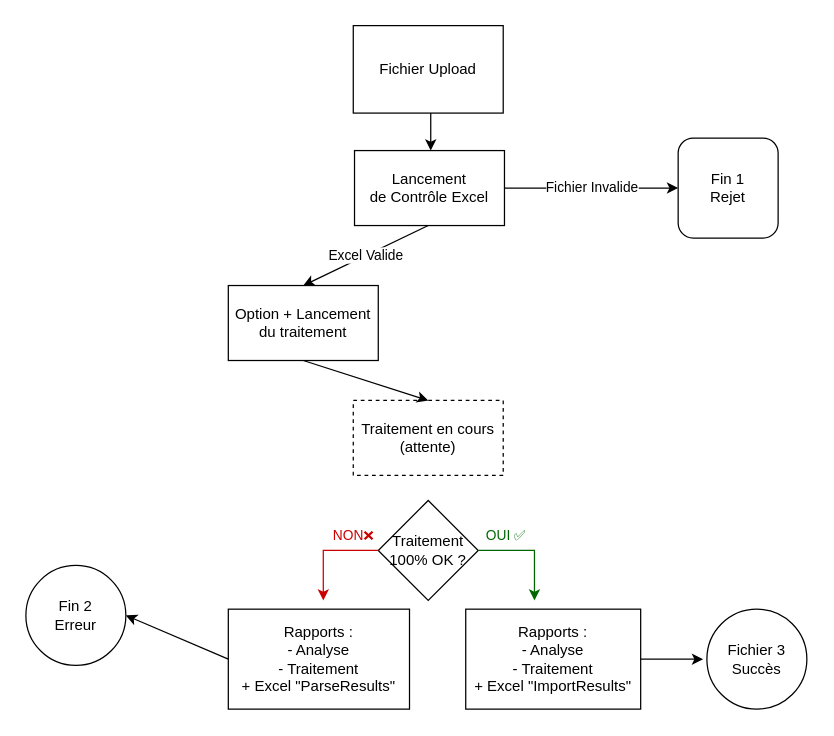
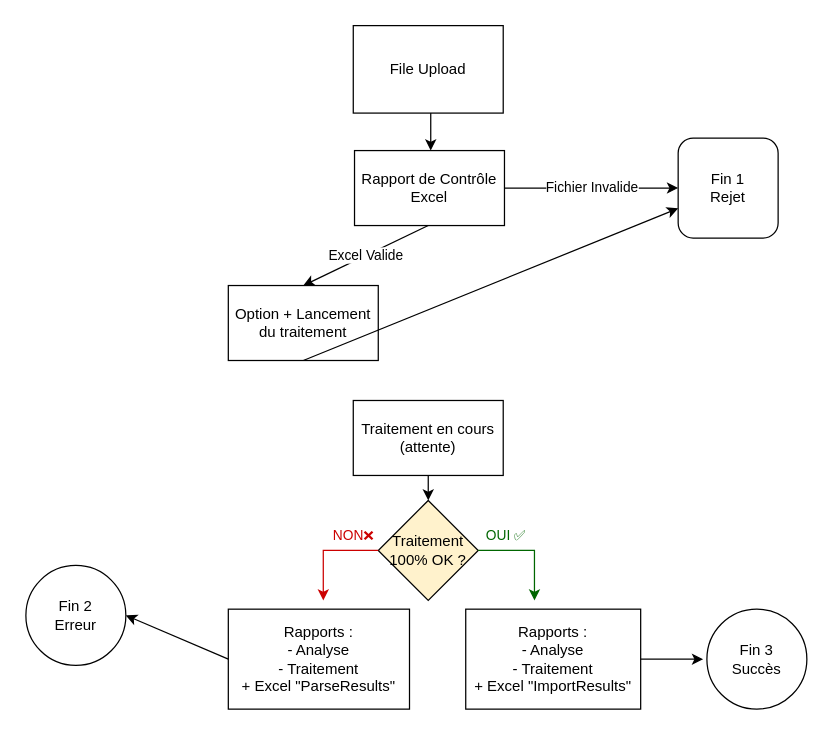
node "Fichier Upload": label "Fichier Upload" -> "File Upload"
node "Lancement de Contrôle Excel": label "Lancement de Contrôle Excel" -> "Rapport de Contrôle Excel"
edge "Option + Lancement du traitement" -> "Traitement en cours (attente)": now "Option + Lancement du traitement" -> "Fin 1 Rejet"
node "Traitement en cours (attente)": style dashed -> solid
edge "Traitement en cours (attente)" -> "Traitement 100% OK ?": added
node "Traitement 100% OK ?": fillcolor #ffffff -> #fff2cc
node "Fichier 3 Succès": label "Fichier 3 Succès" -> "Fin 3 Succès"
